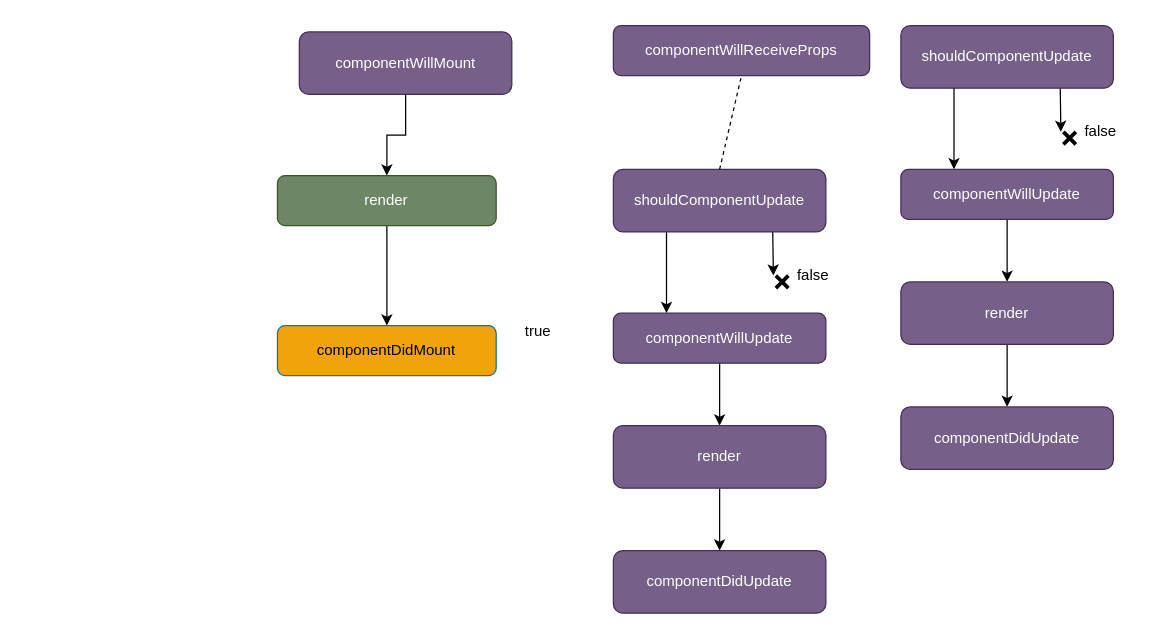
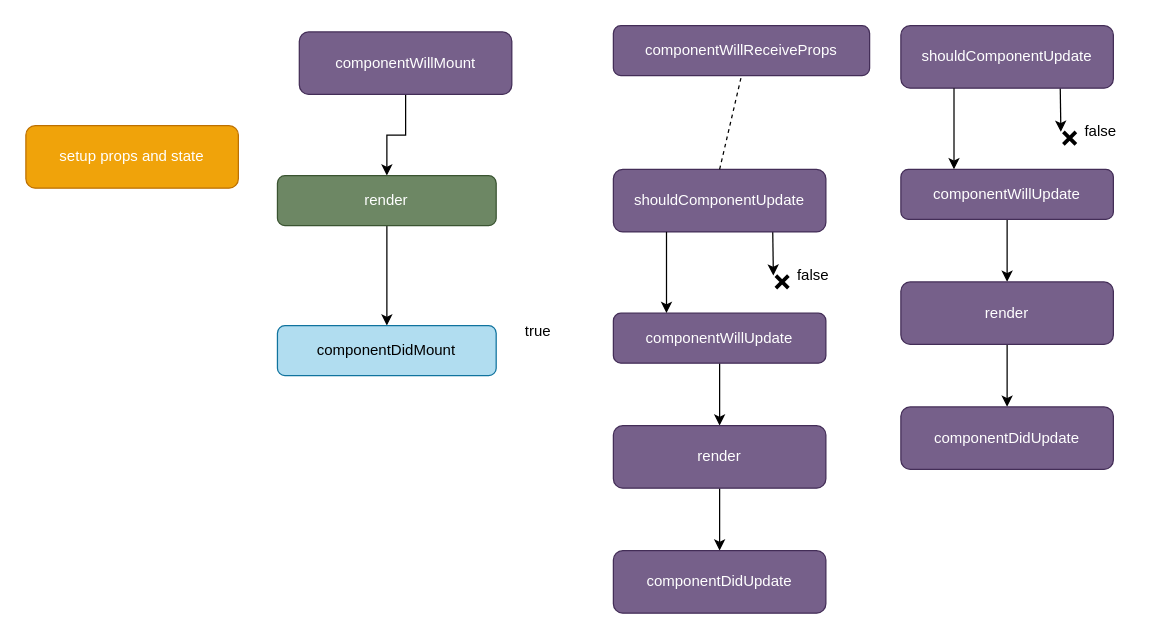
node "setup props and state": added
node "componentDidMount": fillcolor #f0a30a -> #b1ddf0
